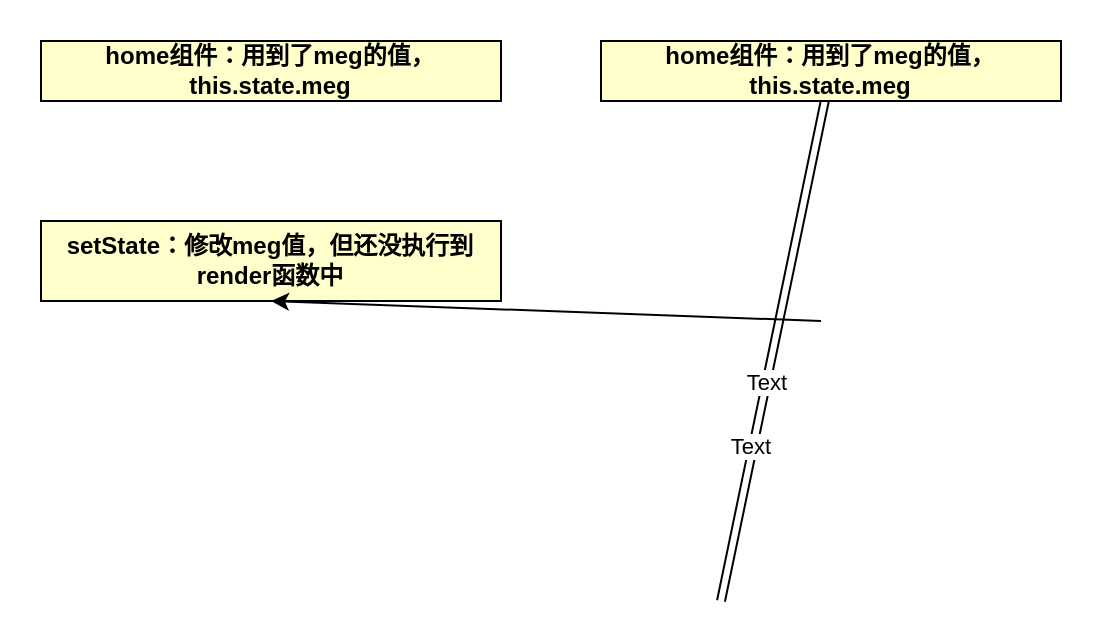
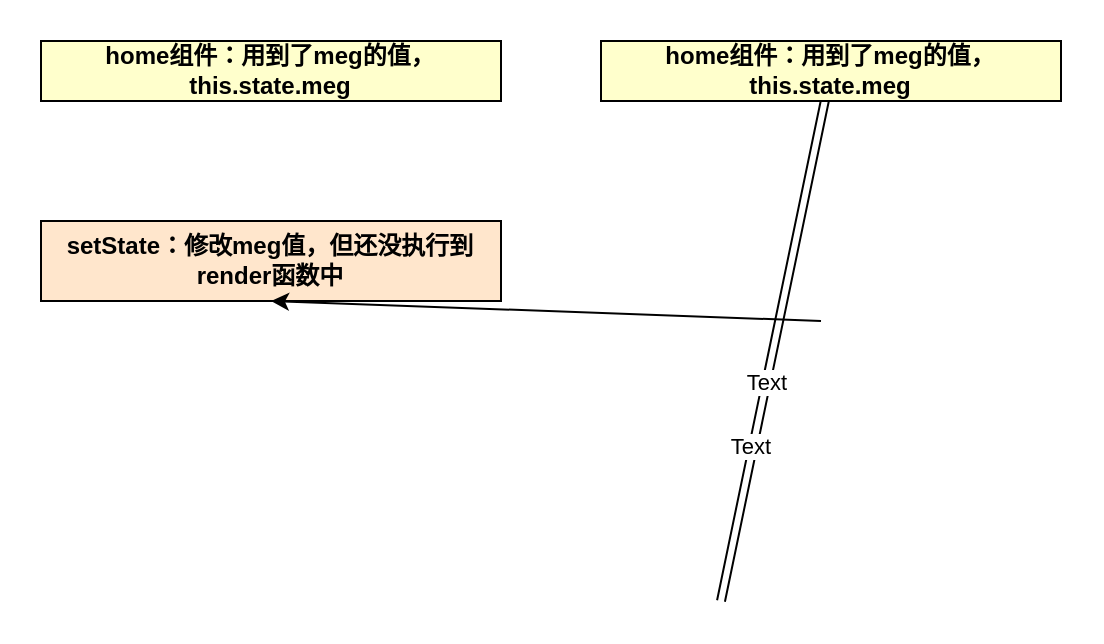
node "setState：修改meg值，但还没执行到render函数中": fillcolor #ffffcc -> #ffe6cc
